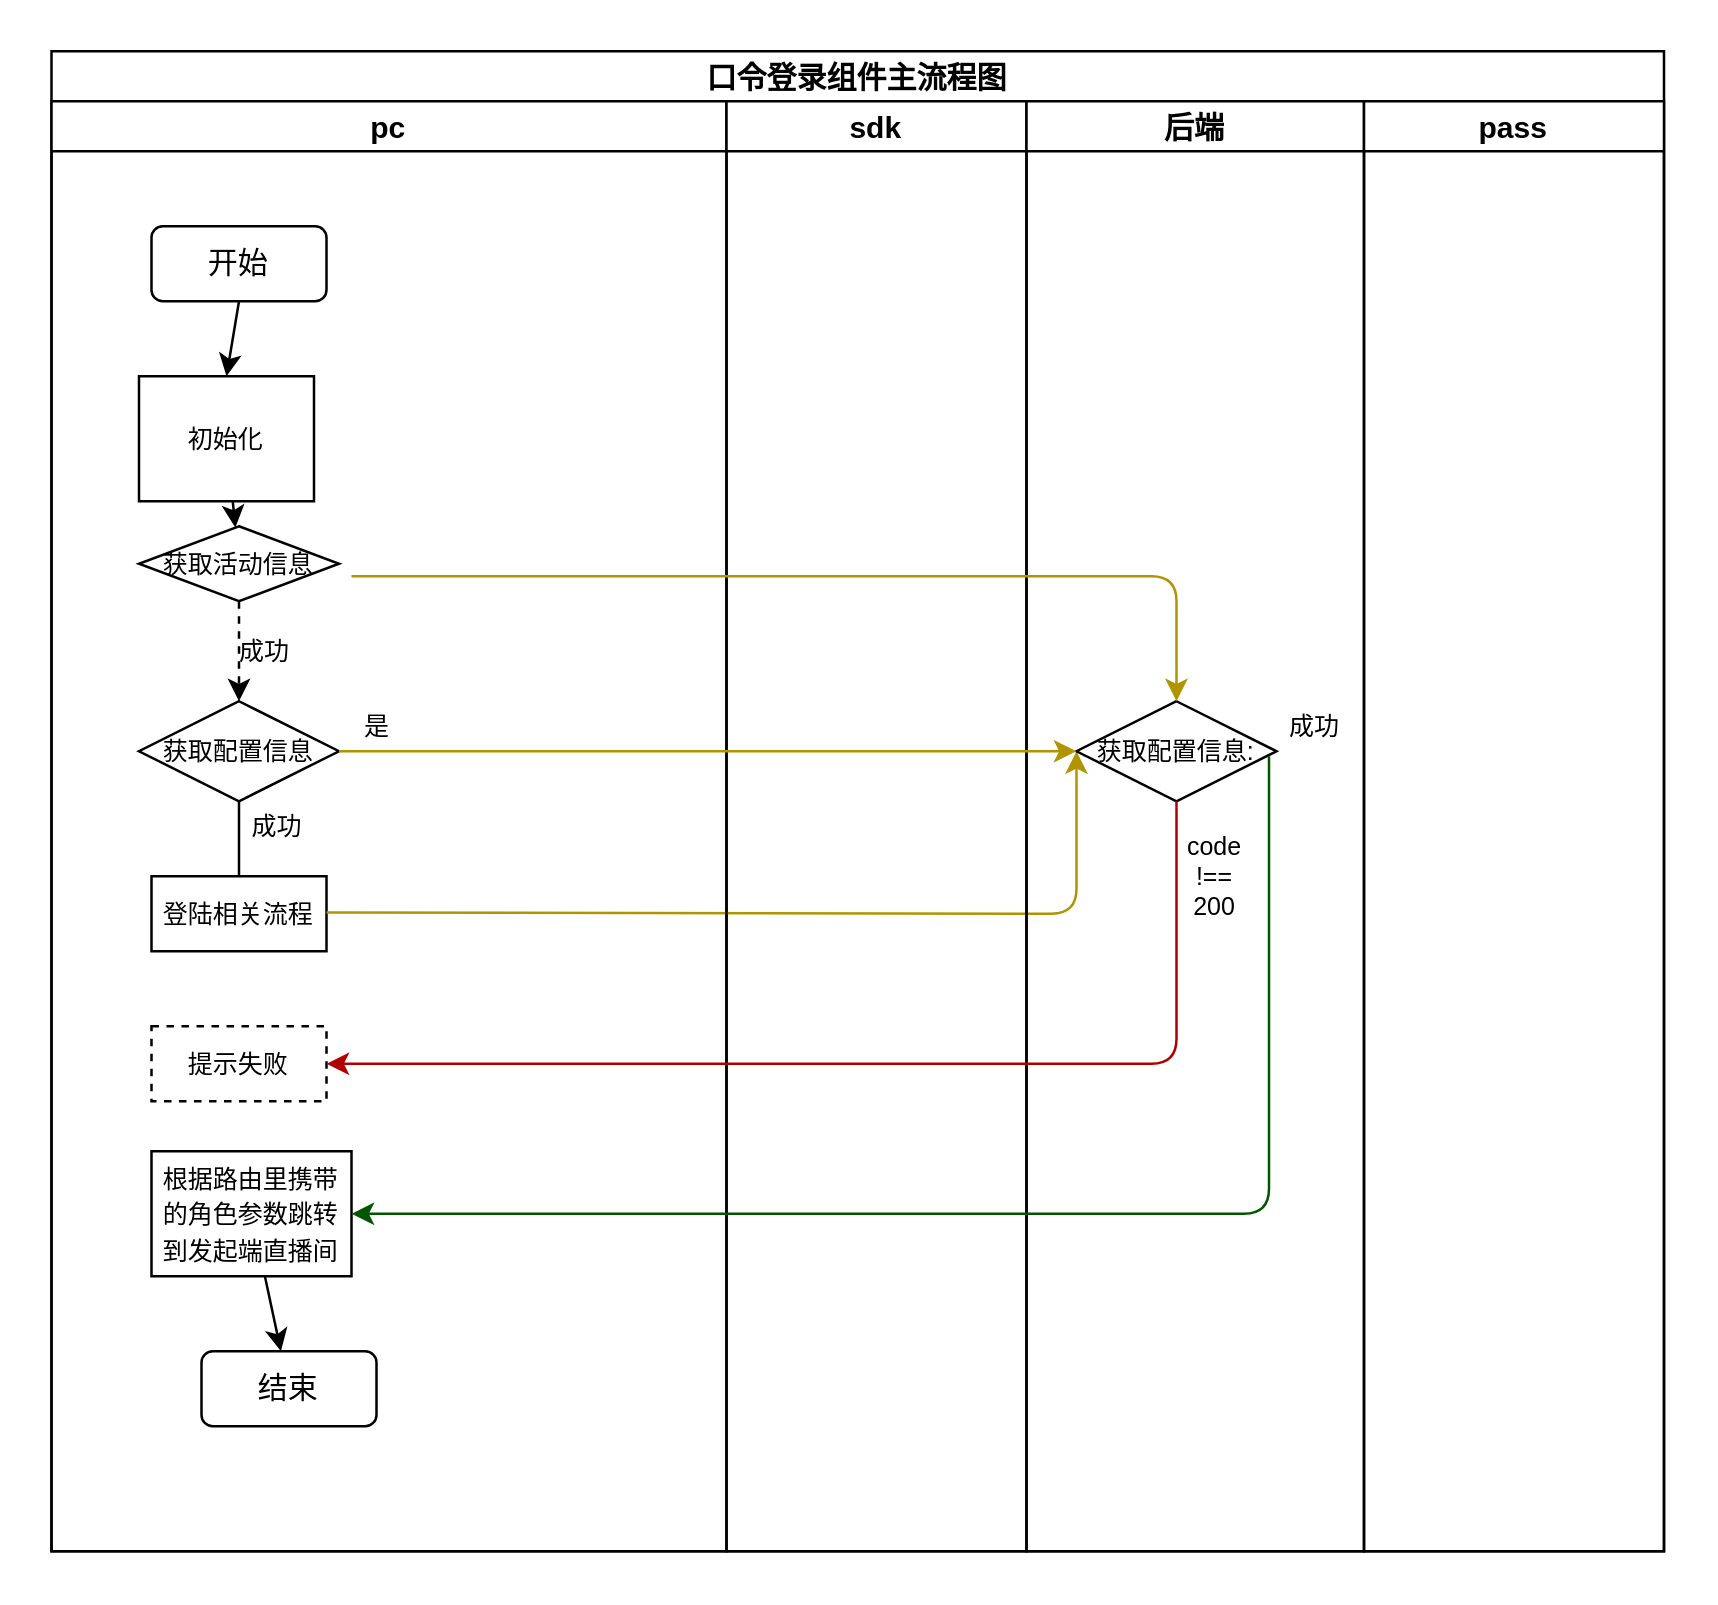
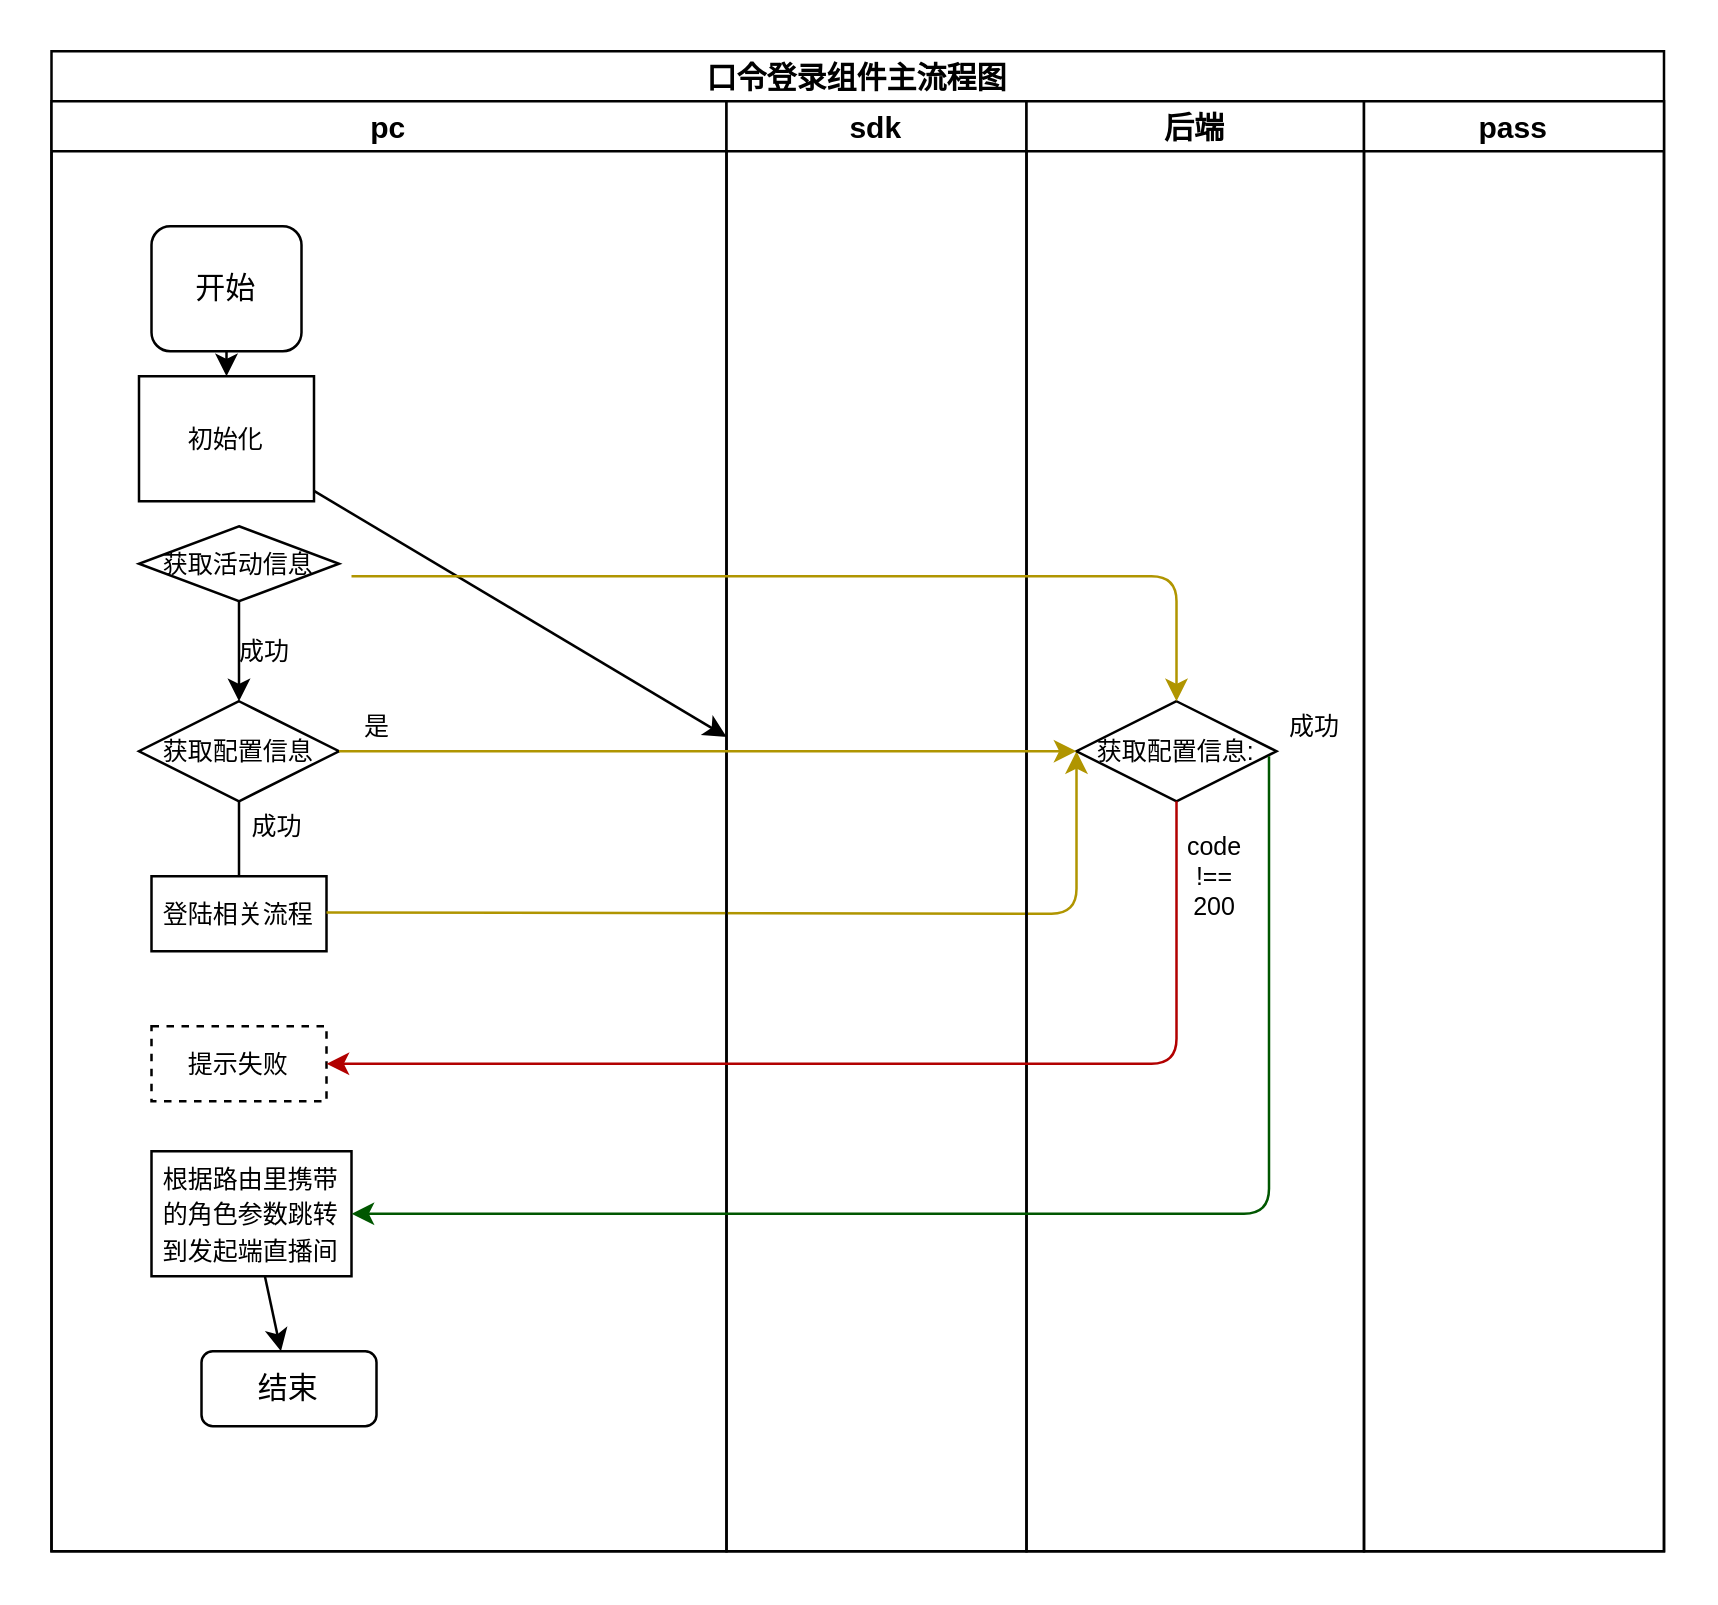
node "开始": size 175x75 -> 150x125
edge "初始化" -> "获取活动信息": now "初始化" -> "sdk"
edge "获取活动信息" -> "获取配置信息": style dashed -> solid
